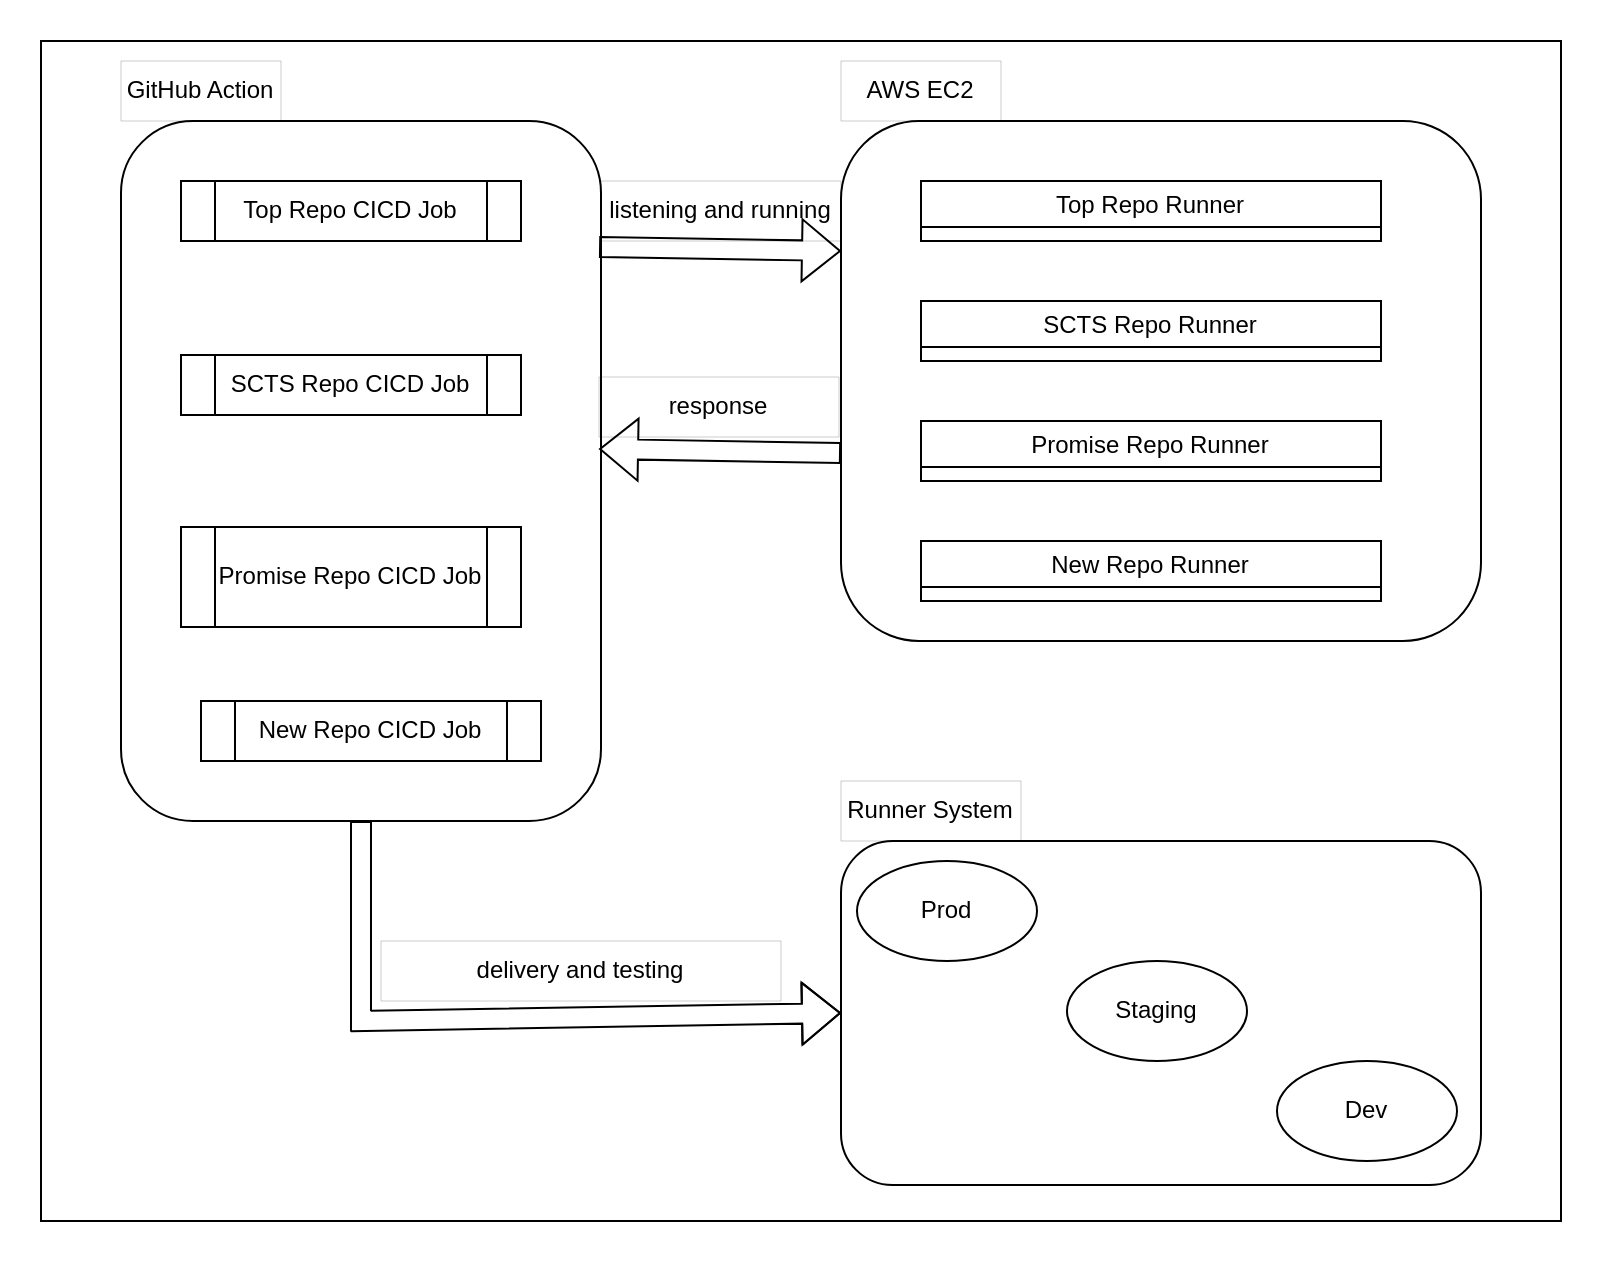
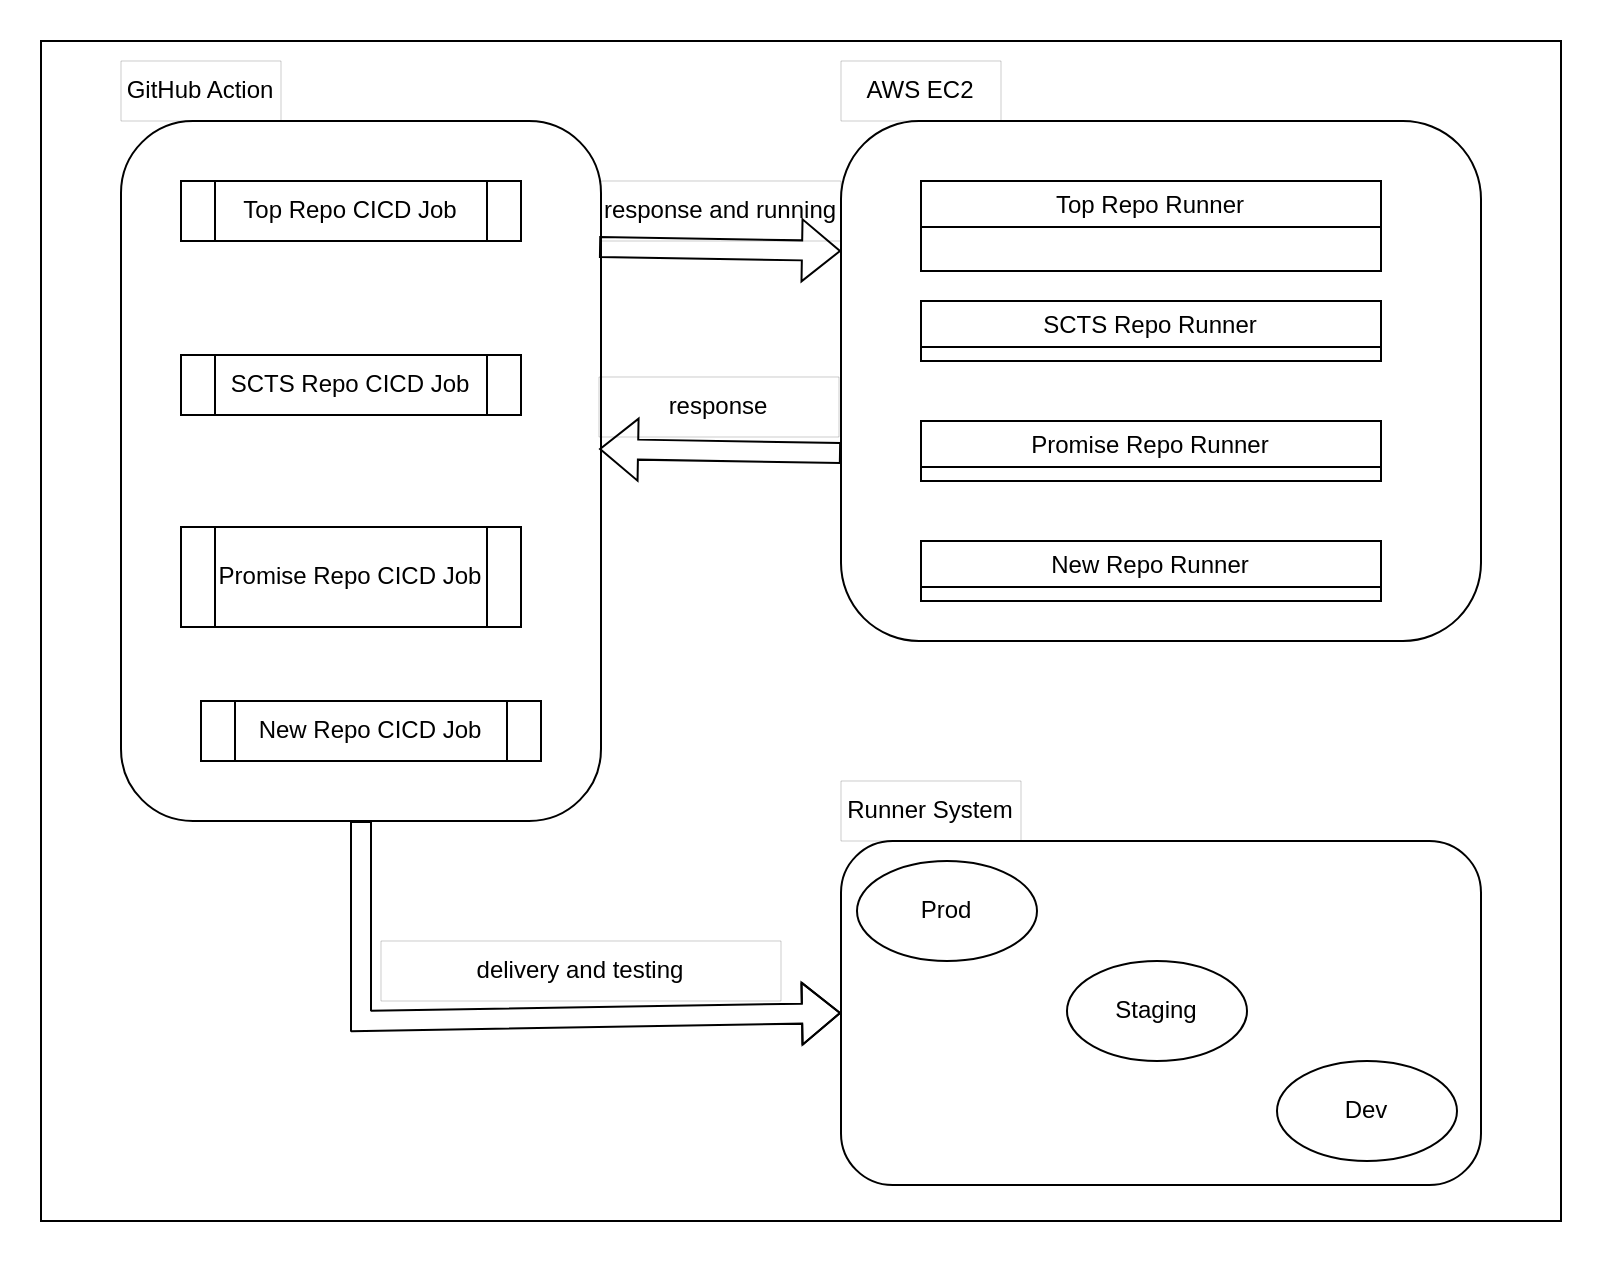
node "listening and running": label "listening and running" -> "response and running"
node "Top Repo Runner": size 460x60 -> 460x90
